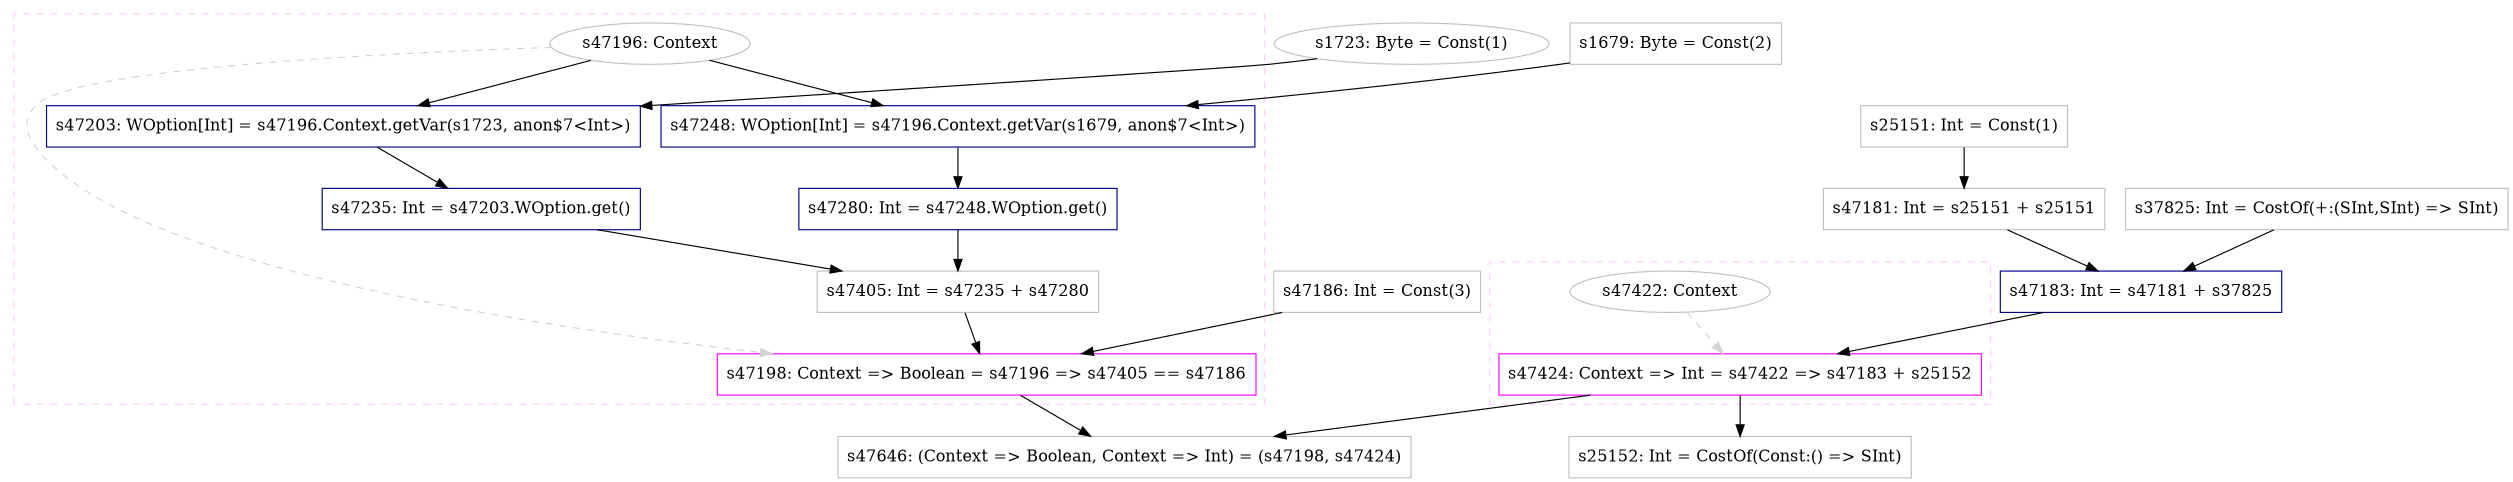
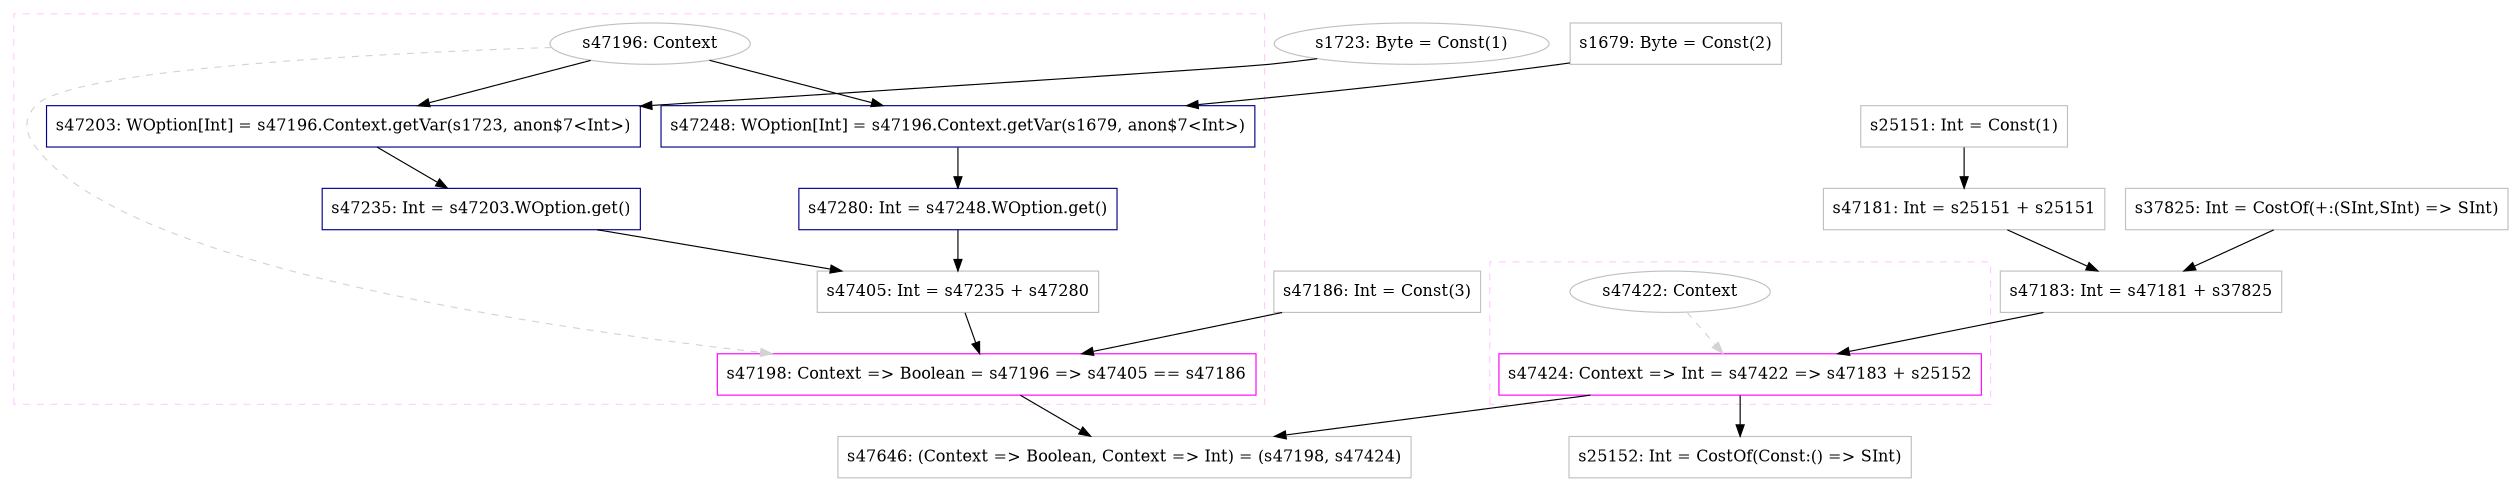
node "s47183: Int = s47181 + s37825": color darkblue -> gray
